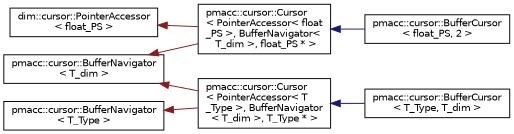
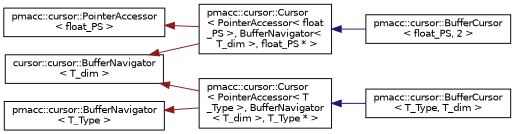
node "dim::cursor::PointerAccessor < float_PS >": label "dim::cursor::PointerAccessor < float_PS >" -> "pmacc::cursor::PointerAccessor < float_PS >"
node "pmacc::cursor::BufferNavigator < T_dim >": label "pmacc::cursor::BufferNavigator < T_dim >" -> "cursor::cursor::BufferNavigator < T_dim >"
